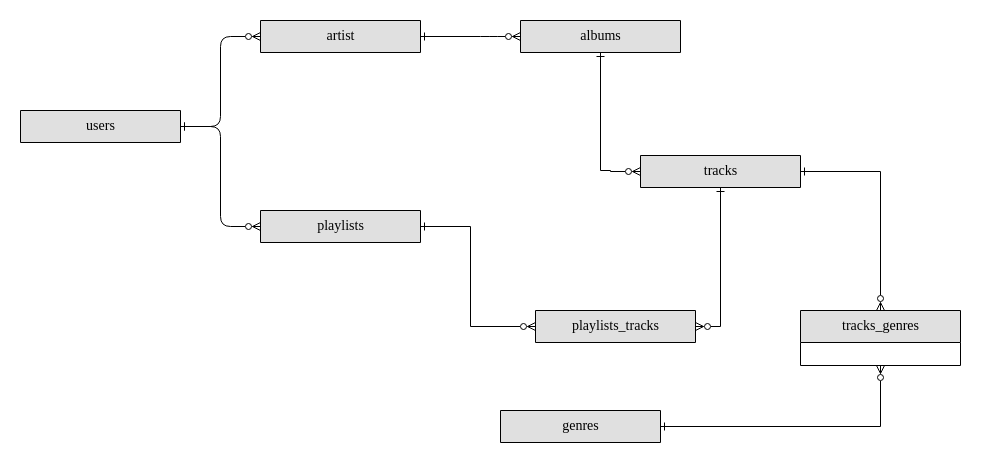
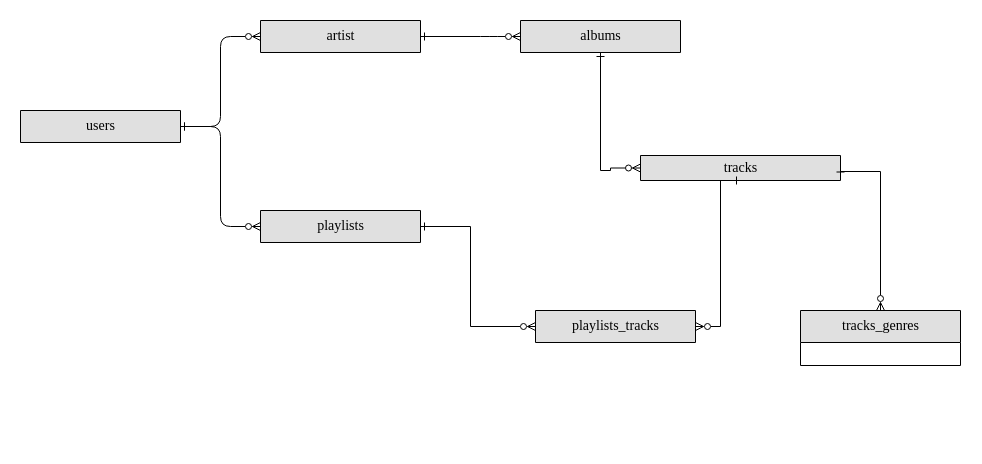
node "tracks": size 160x32 -> 200x25
node "genres": removed
edge "tracks_genres" -- "genres": removed
